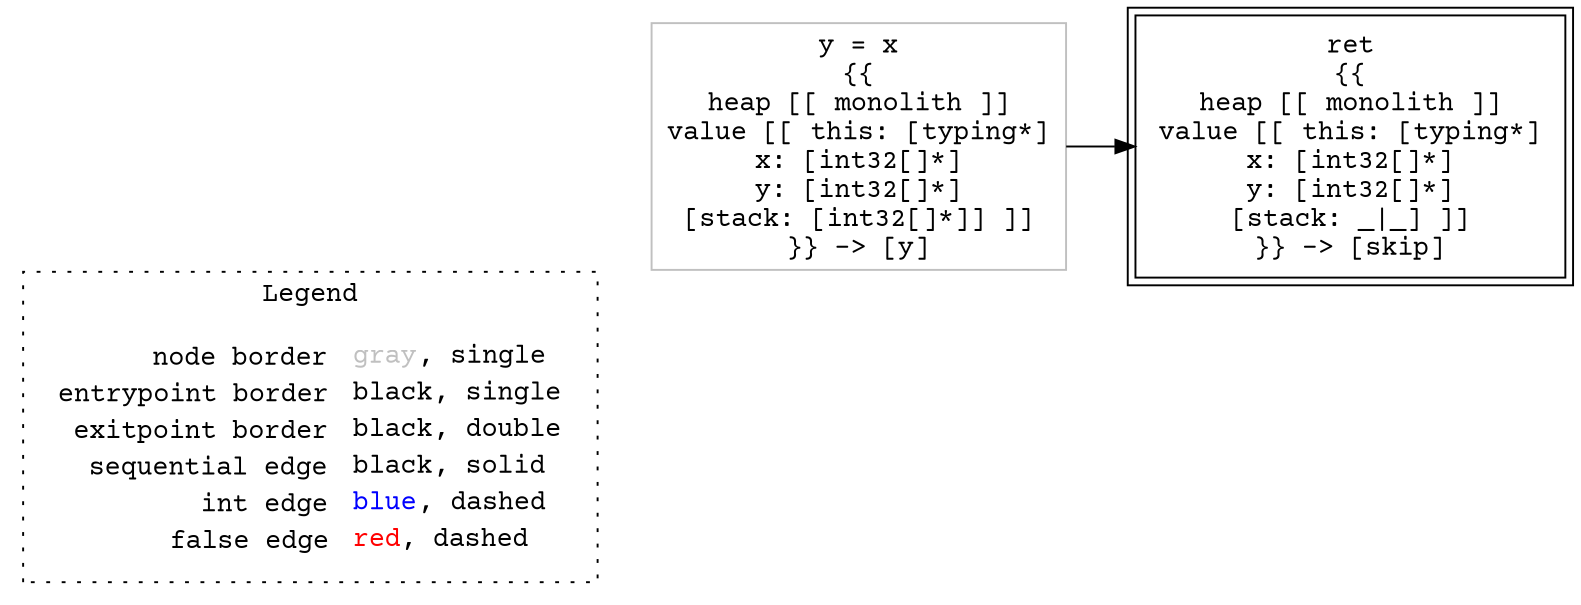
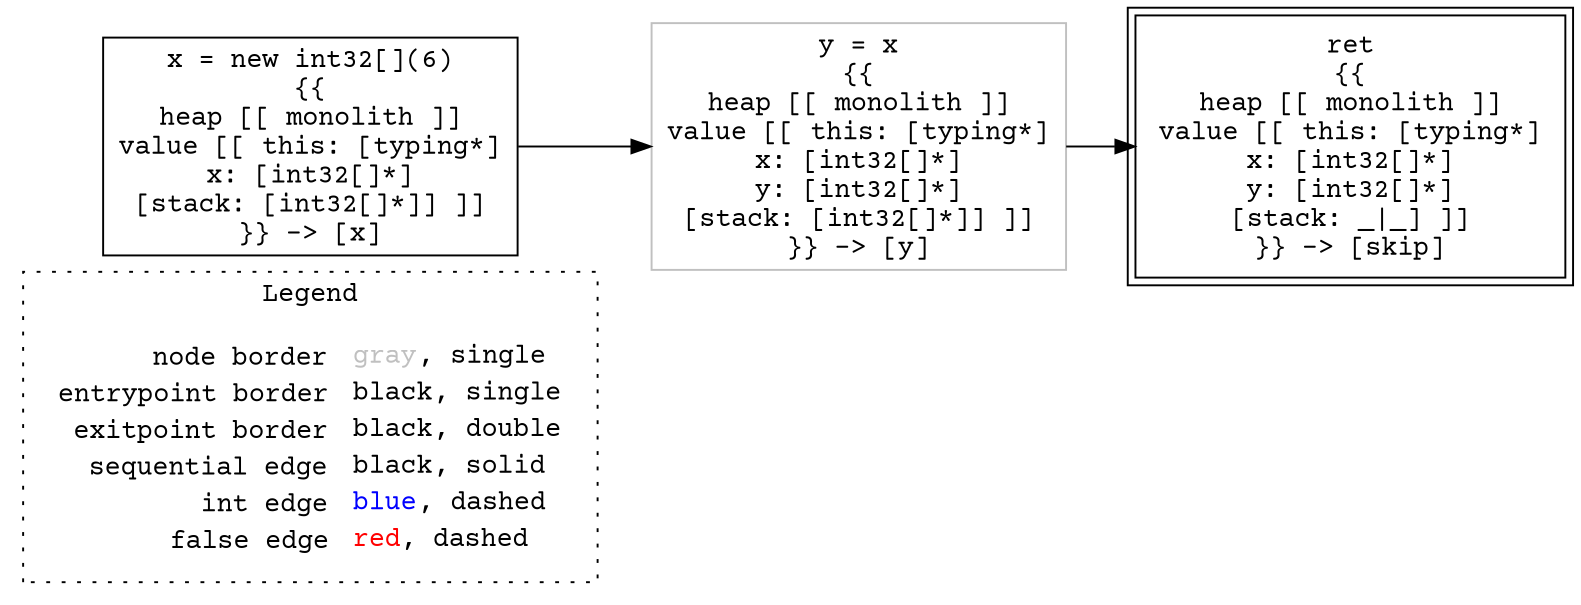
node "x = new int32[](6)": added
